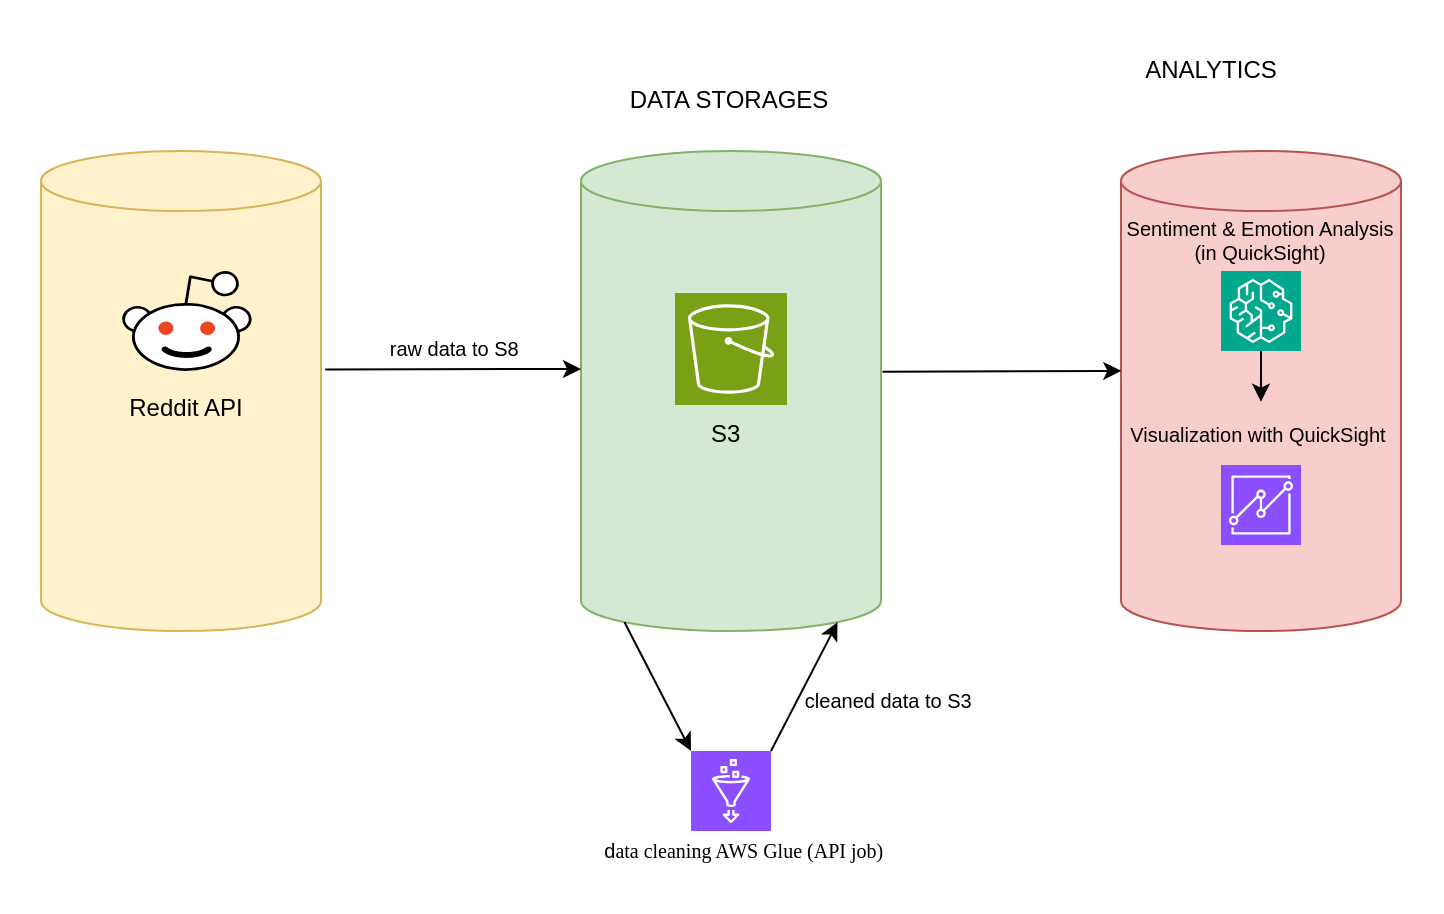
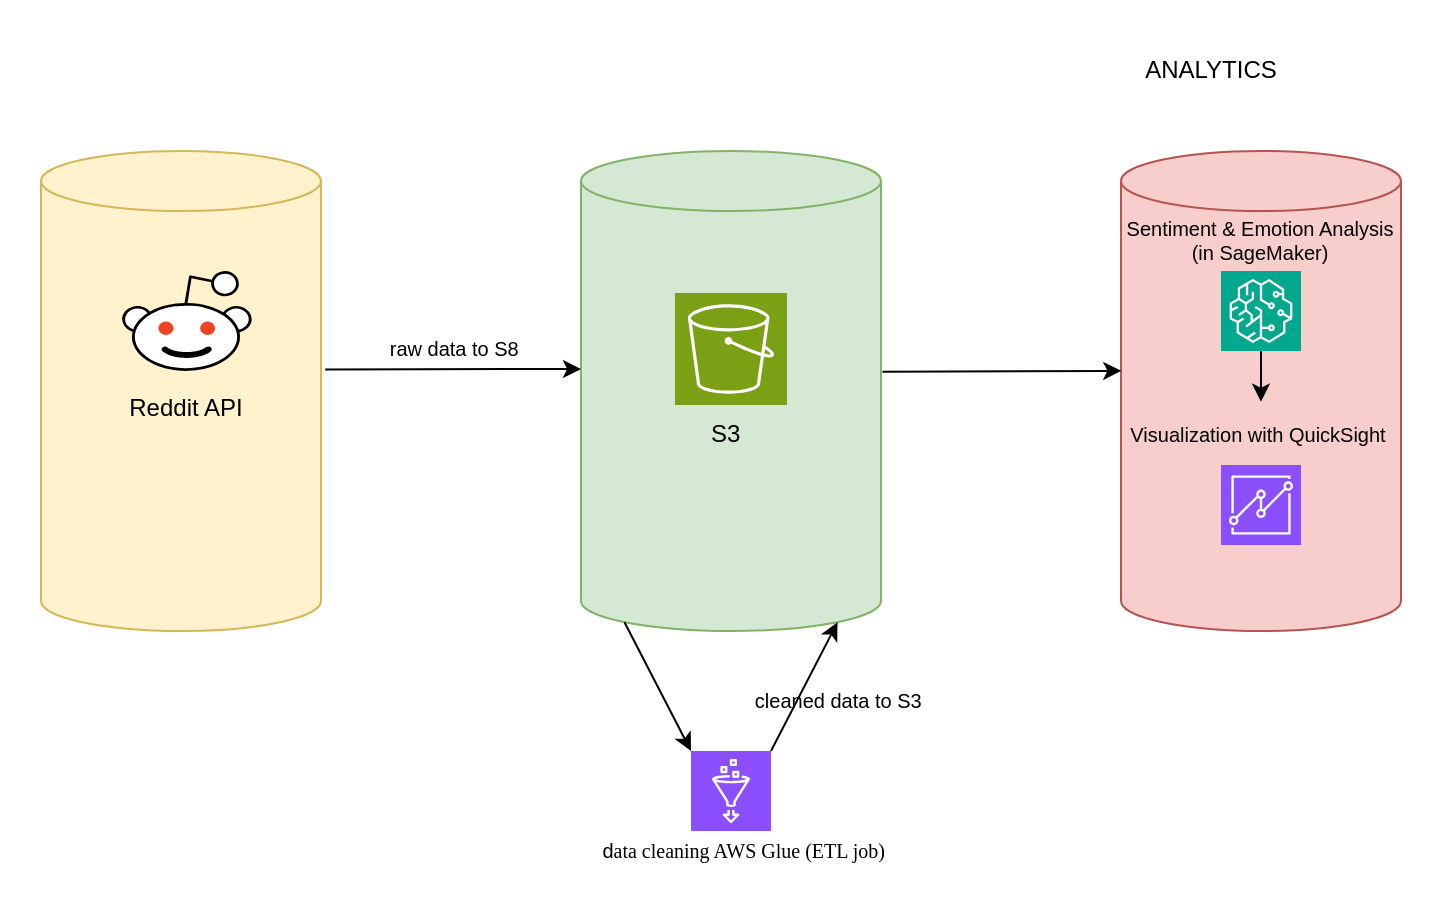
node "DATA STORAGES": removed
node "Sentiment & Emotion Analysis (in QuickSight)": label "Sentiment & Emotion Analysis (in QuickSight)" -> "Sentiment & Emotion Analysis (in SageMaker)"
node "cleaned data to S3": moved (892, 701) -> (842, 701)
node "data cleaning AWS Glue (API job)": label "data cleaning AWS Glue (API job)" -> "data cleaning AWS Glue (ETL job)"
